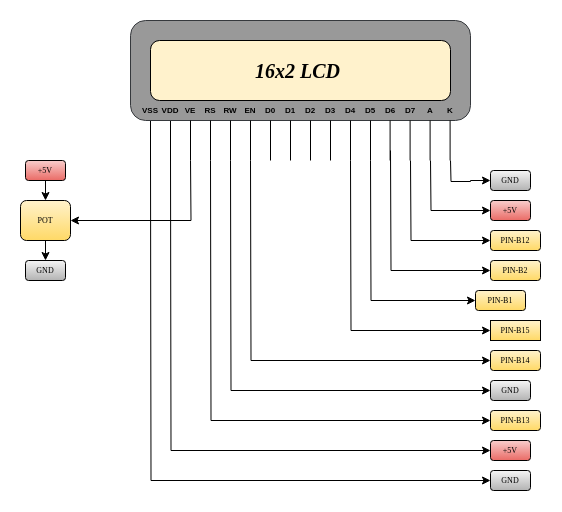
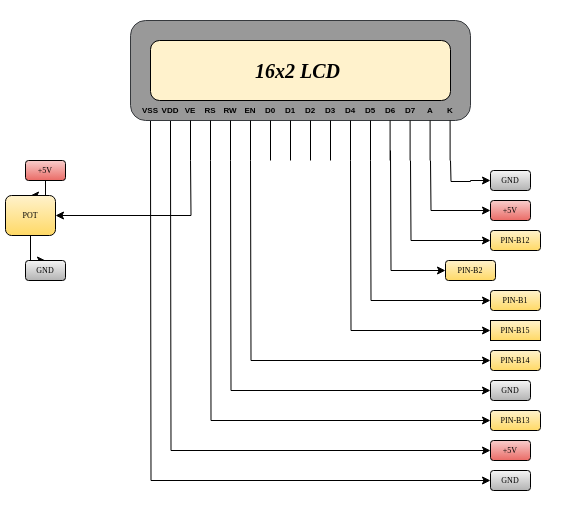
node "POT": moved (46, 221) -> (31, 216)
node "PIN-B2": moved (516, 271) -> (471, 271)
node "PIN-B1": moved (501, 301) -> (516, 301)
